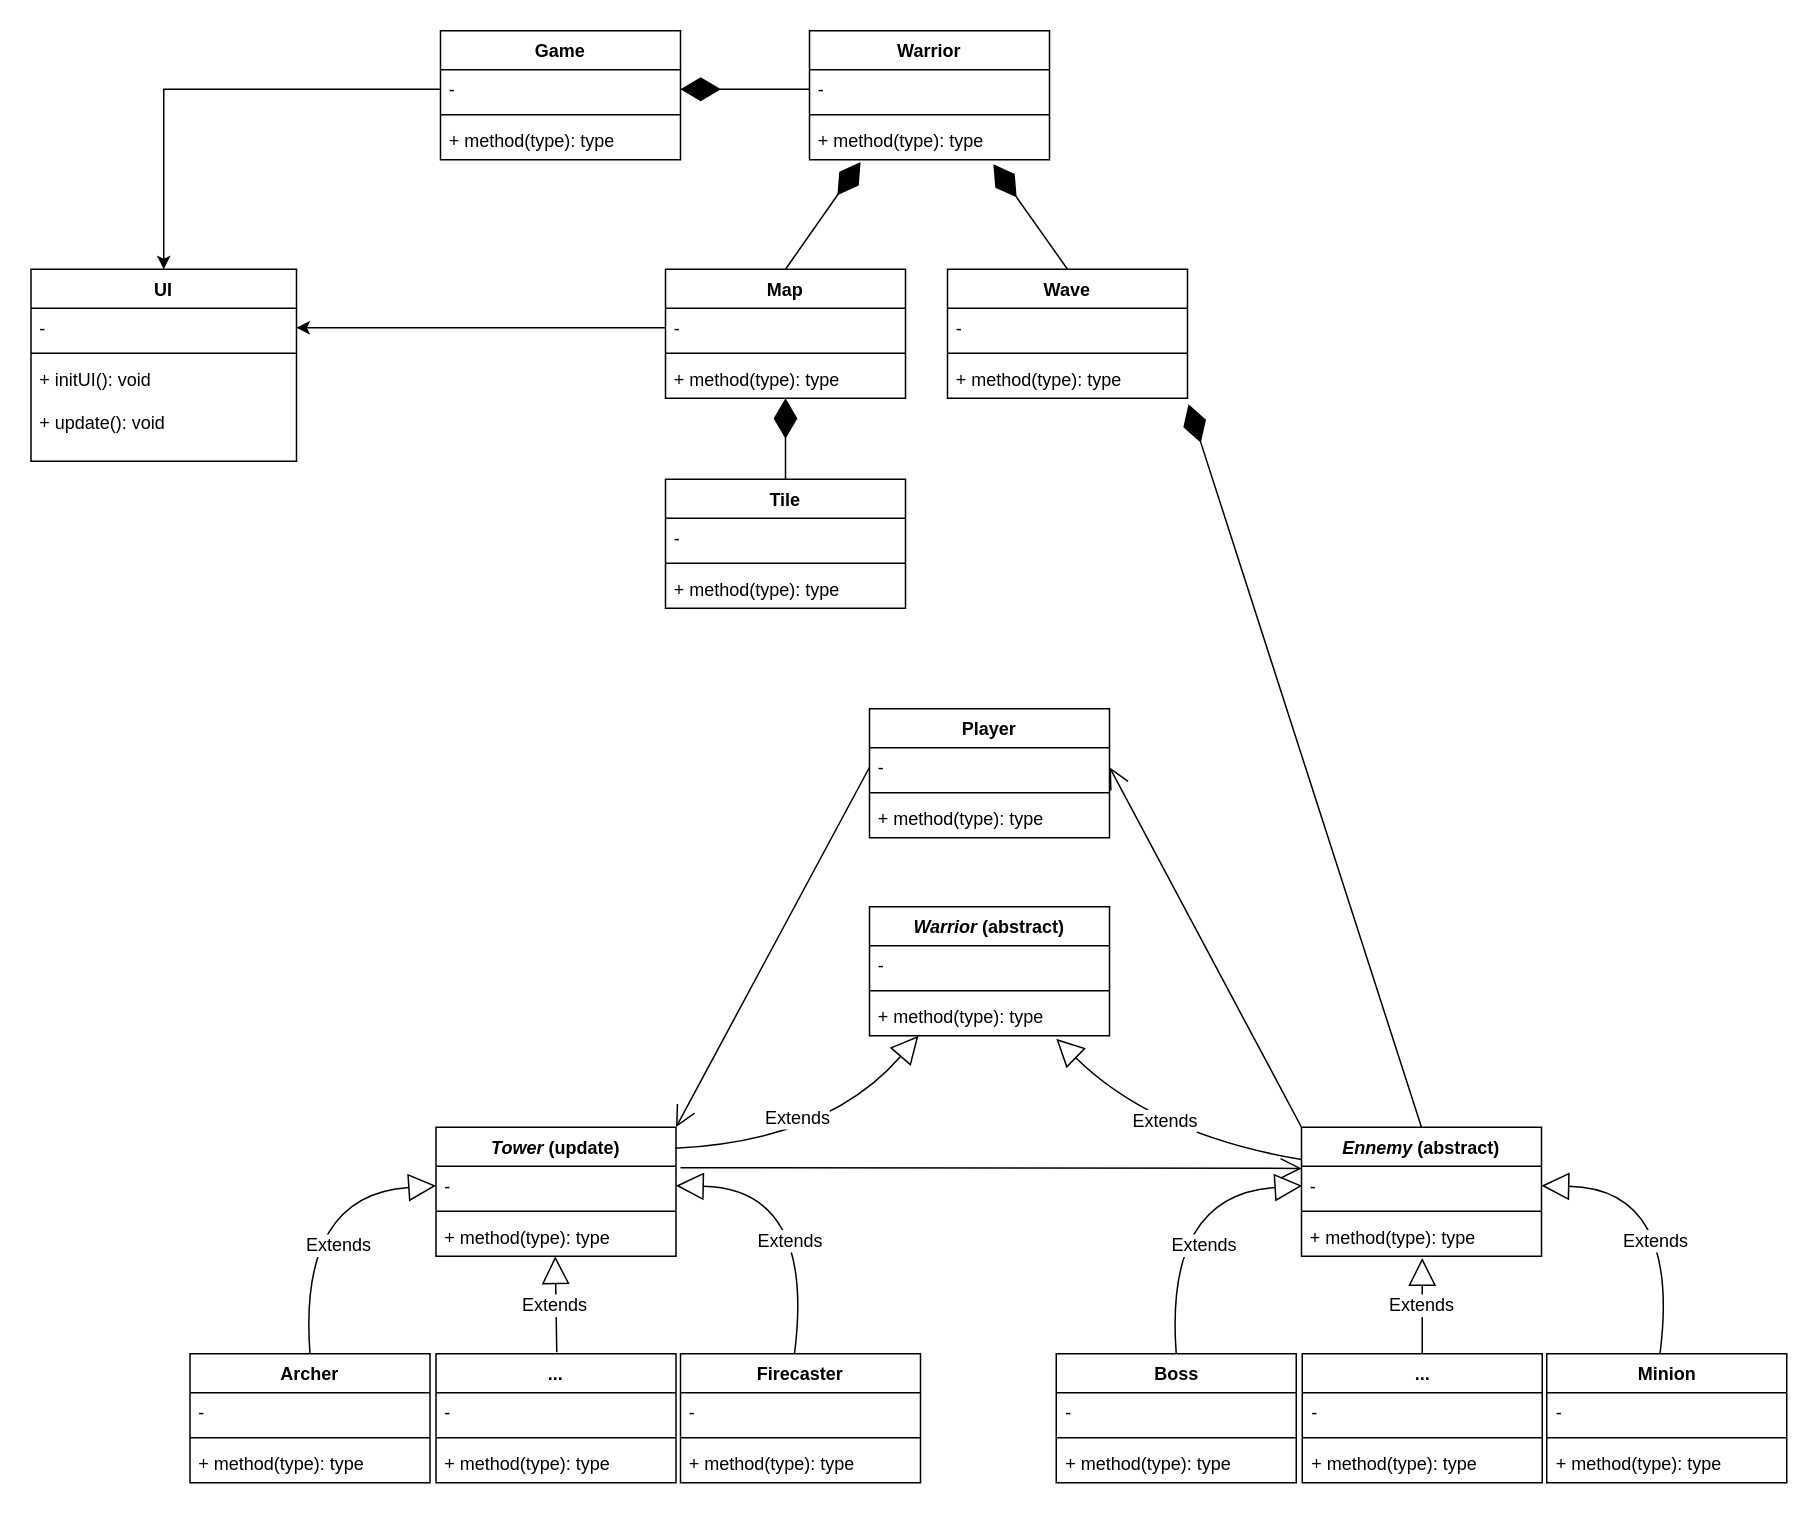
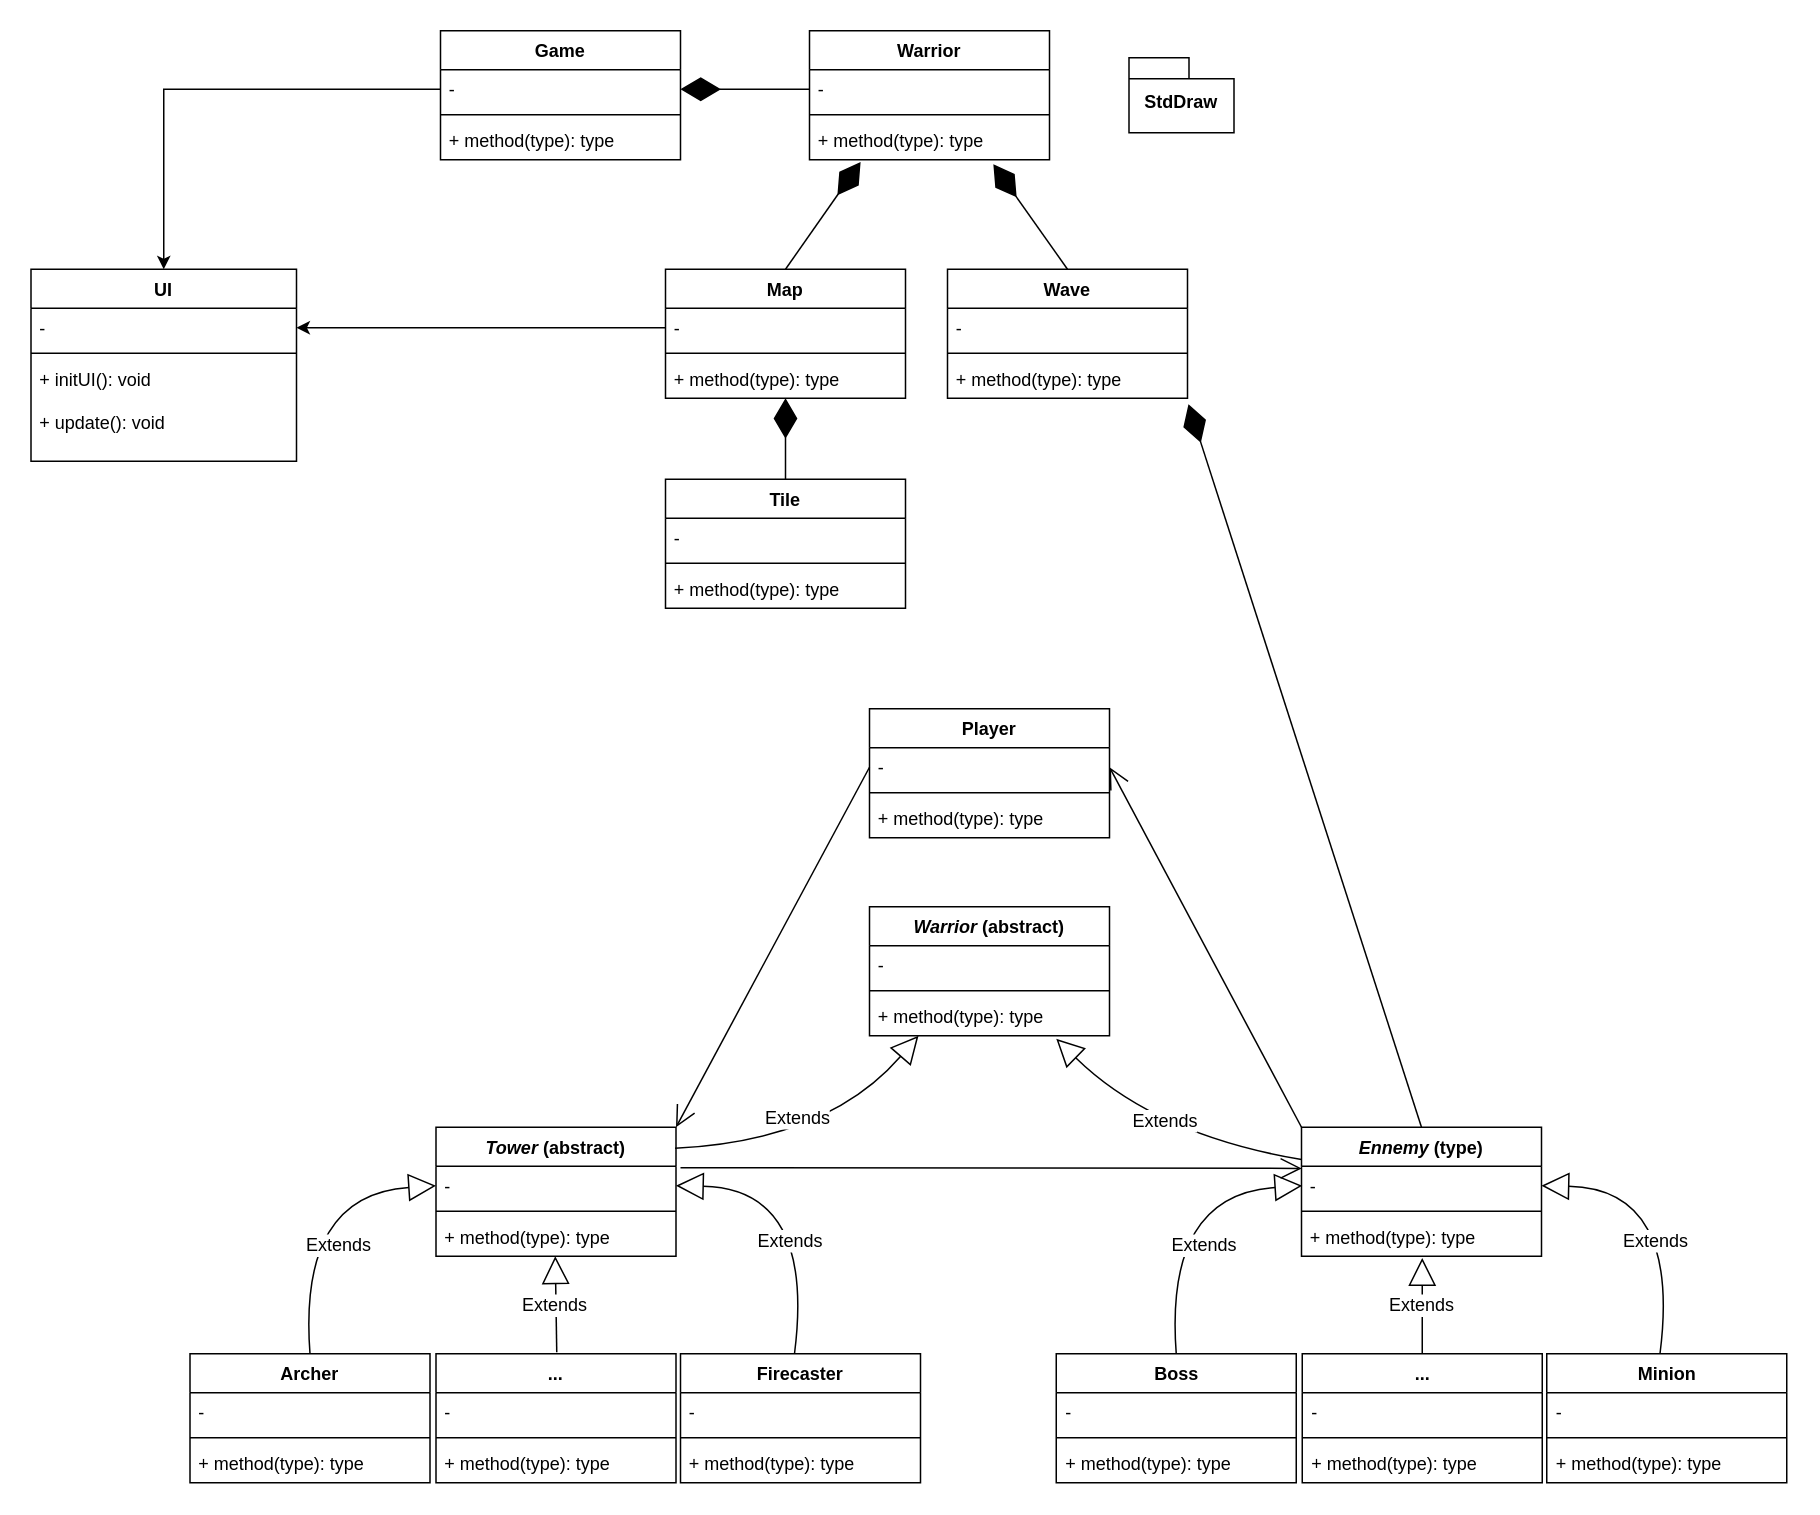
node "StdDraw": added
node "Tower (update)": label "Tower (update)" -> "Tower (abstract)"
node "Ennemy (abstract)": label "Ennemy (abstract)" -> "Ennemy (type)"
